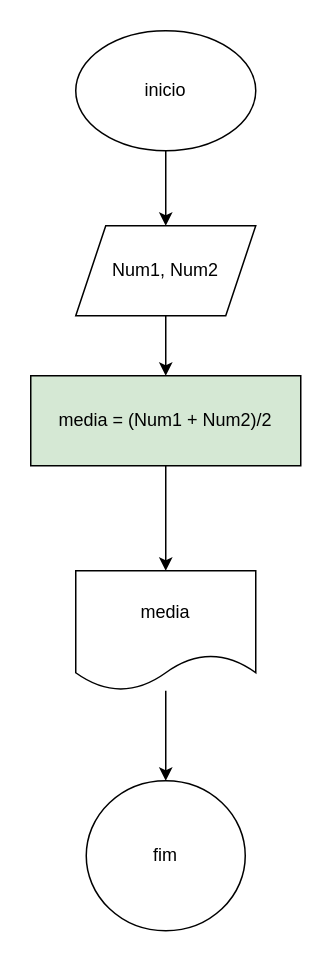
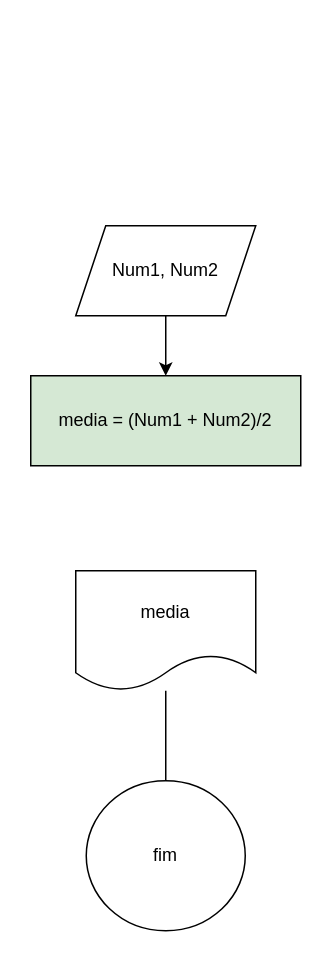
node "inicio": removed
edge "inicio" -> "Num1, Num2": removed
edge "media = (Num1 + Num2)/2" -> "media": removed
edge "media" -> "fim": arrowhead classic -> none
